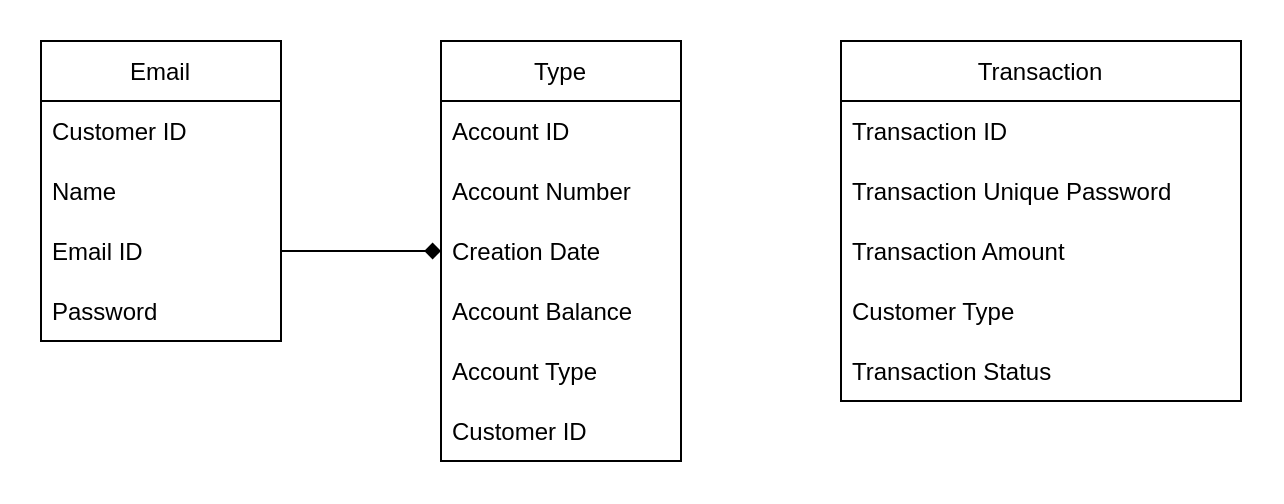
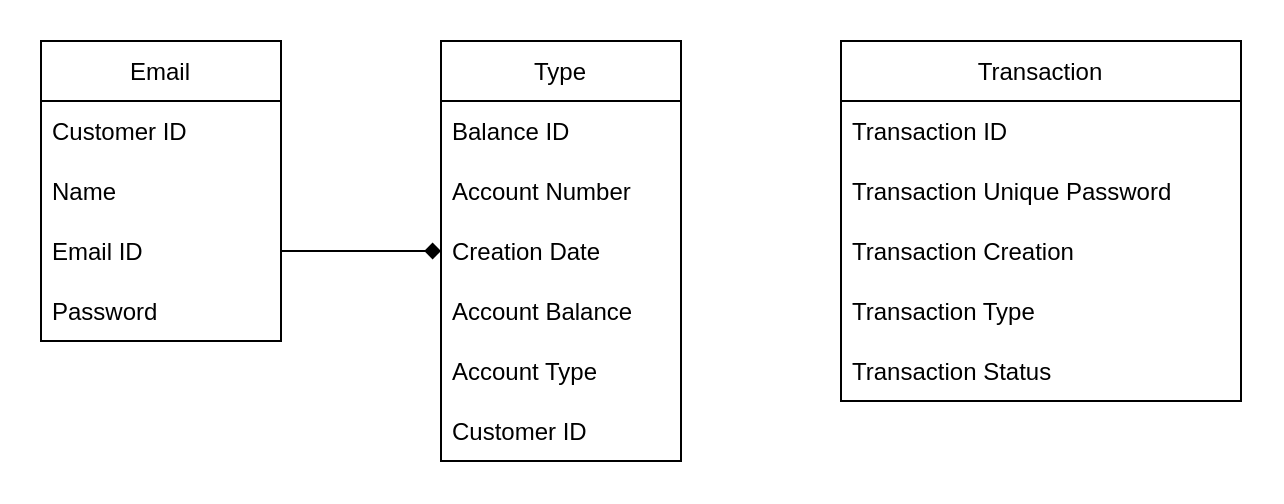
node "Account ID": label "Account ID" -> "Balance ID"
node "Transaction Amount": label "Transaction Amount" -> "Transaction Creation"
node "Customer Type": label "Customer Type" -> "Transaction Type"
